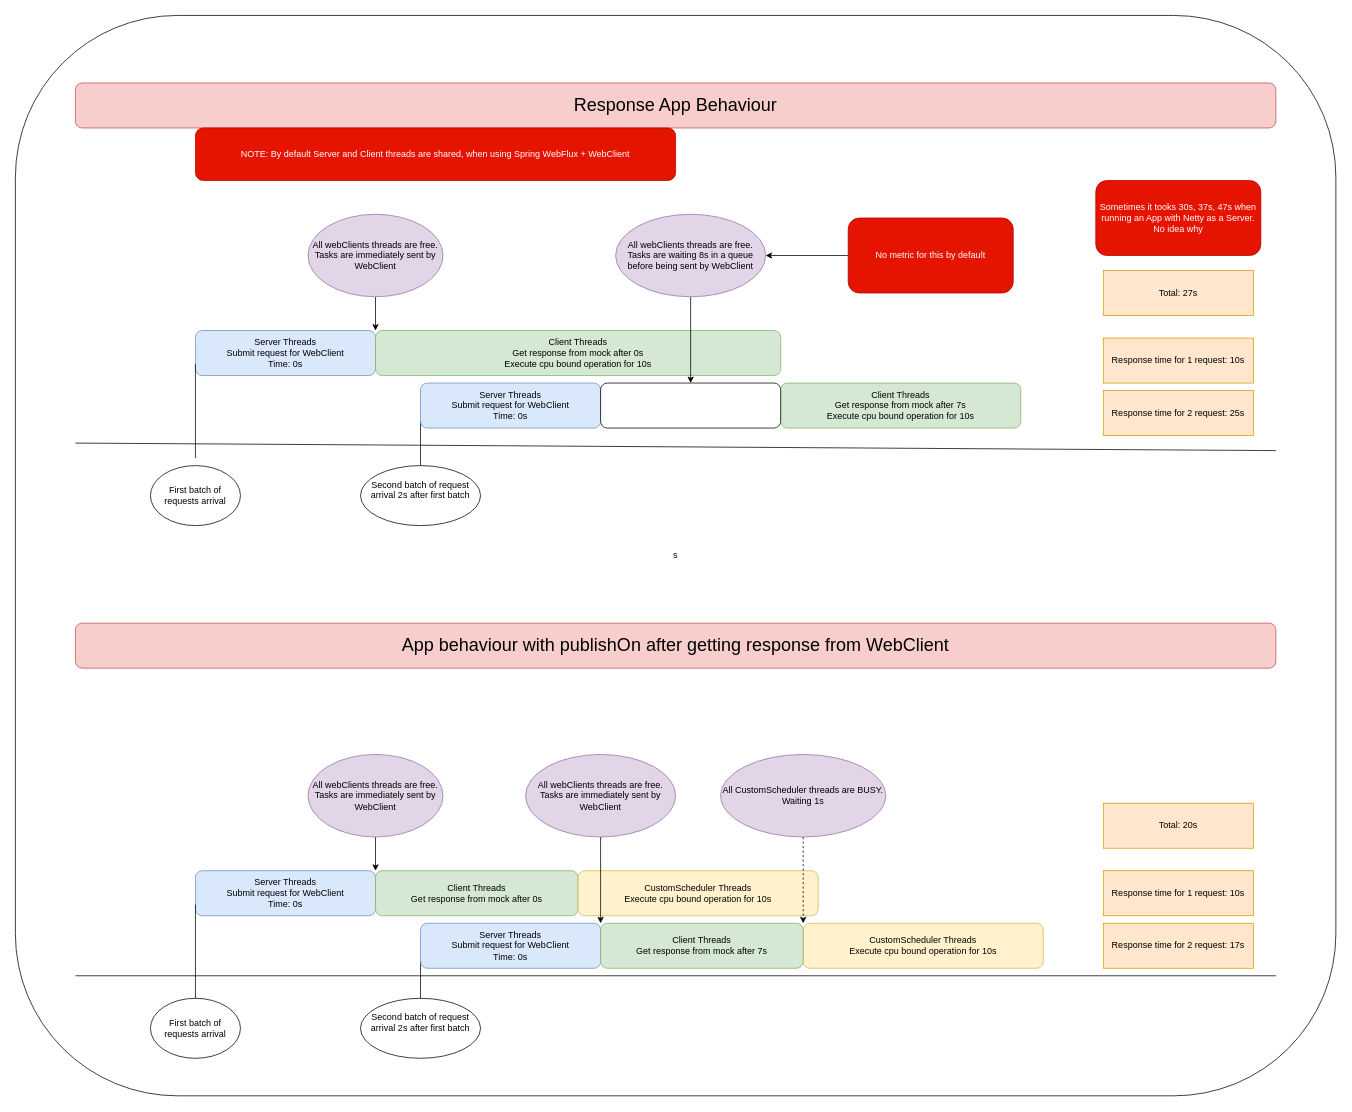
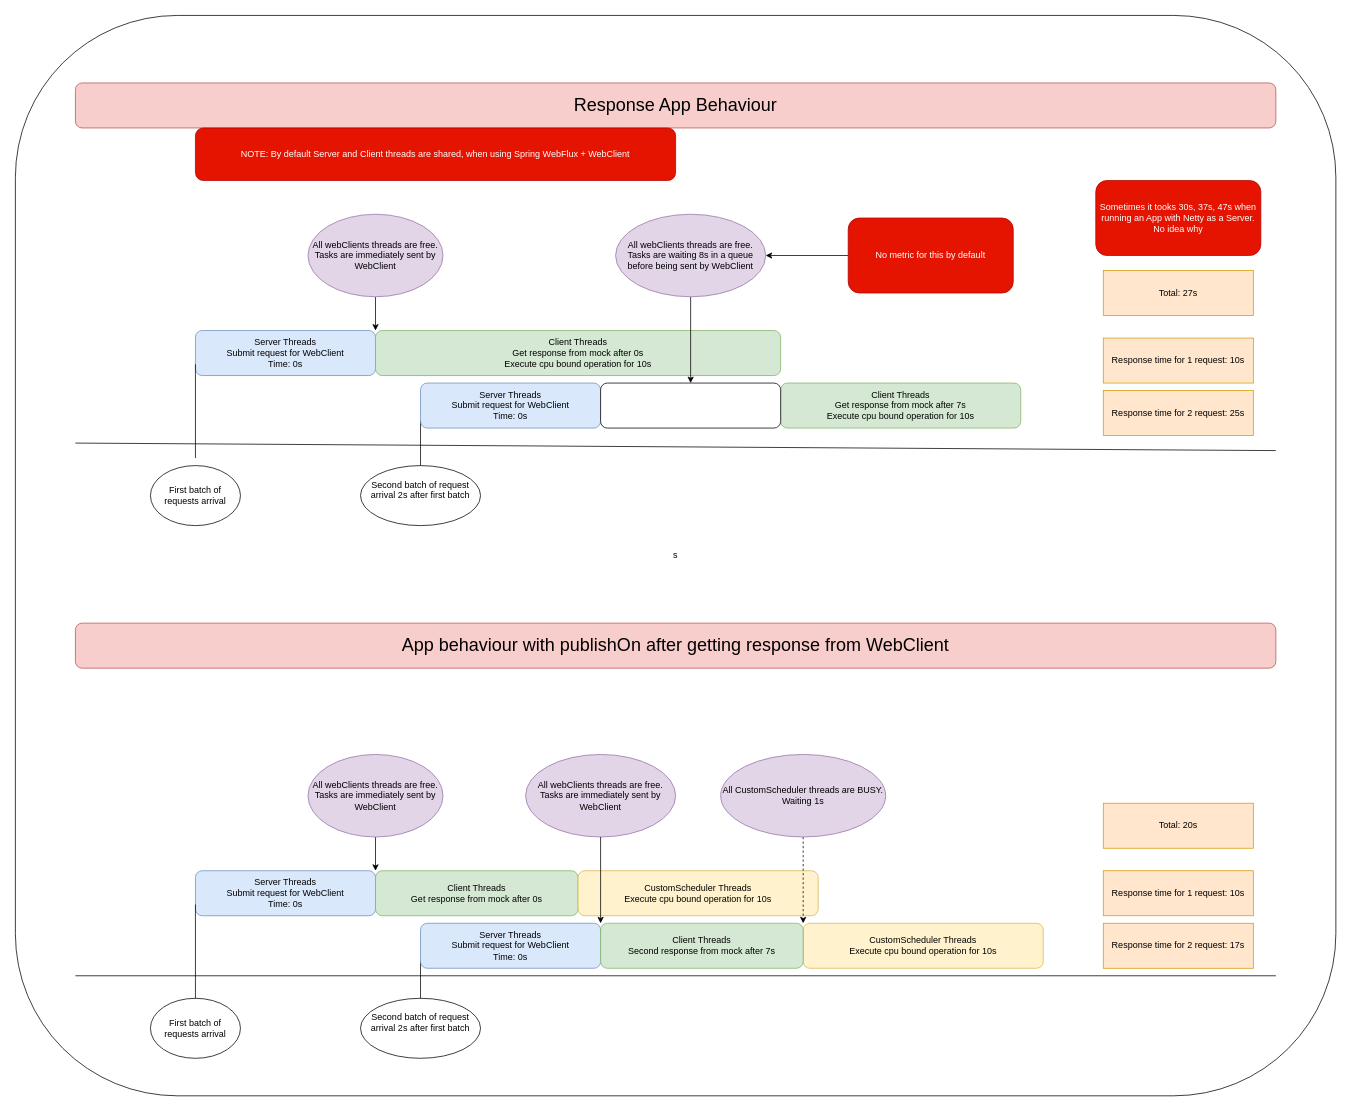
node "Client Threads Get response from mock after 7s": label "Client Threads Get response from mock after 7s" -> "Client Threads Second response from mock after 7s"
